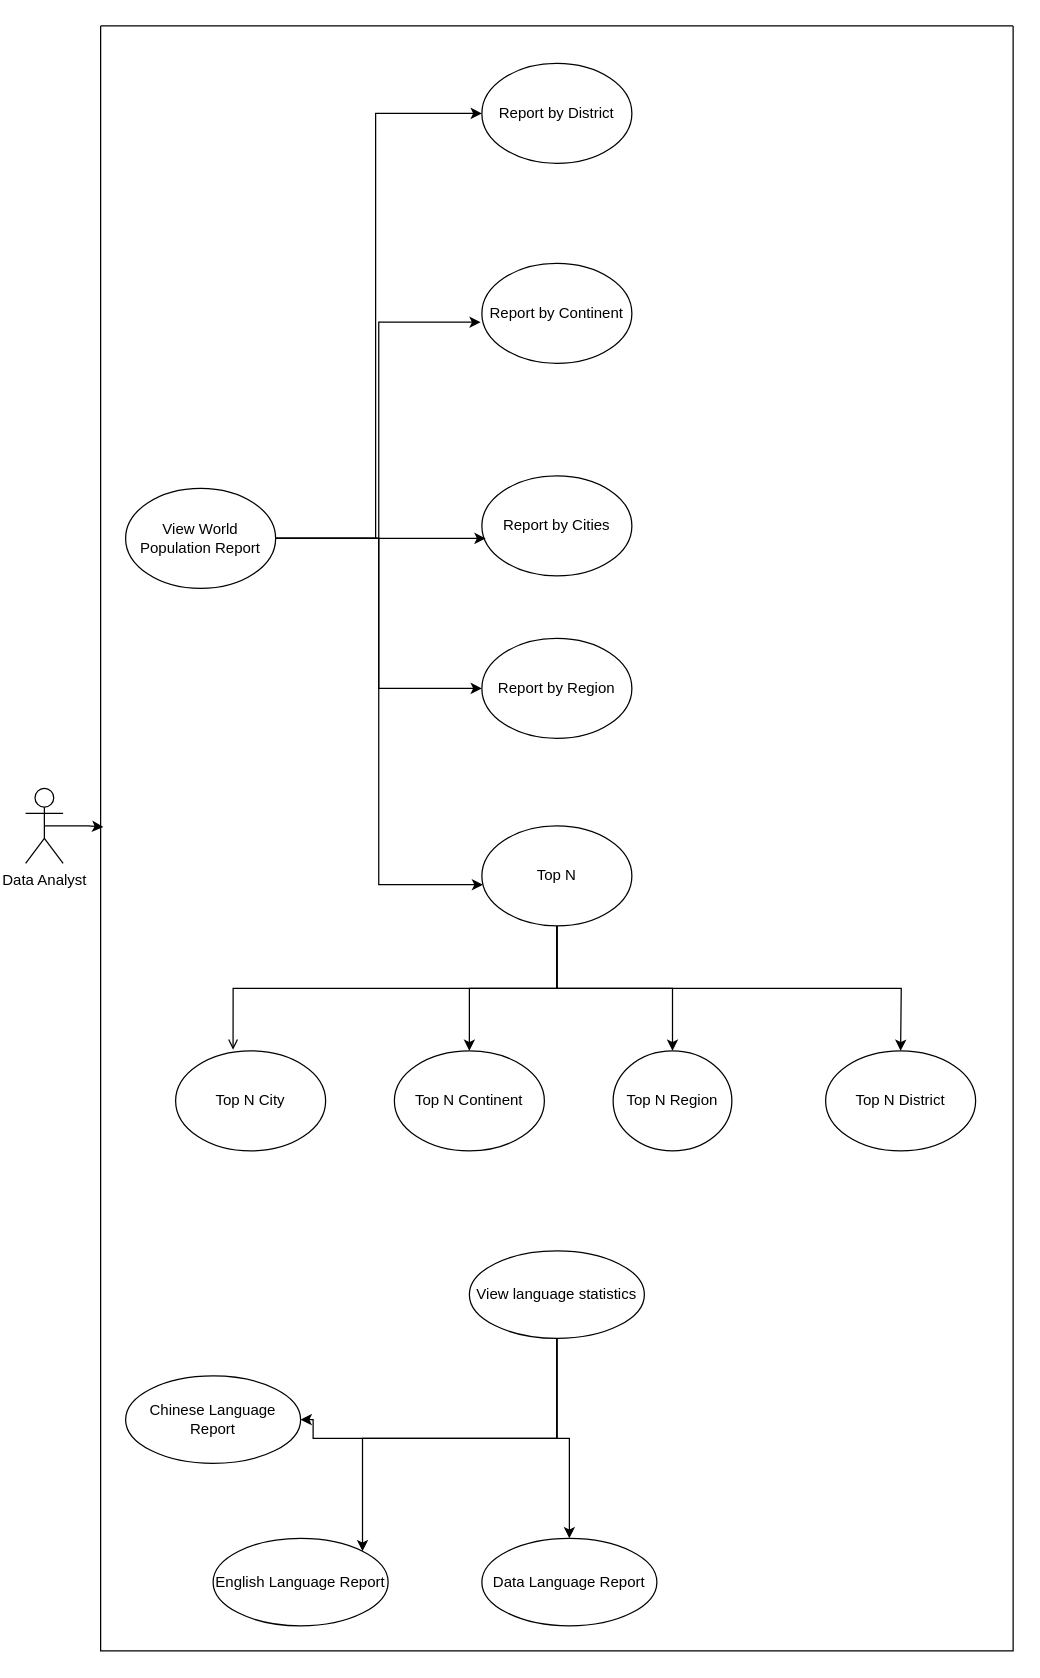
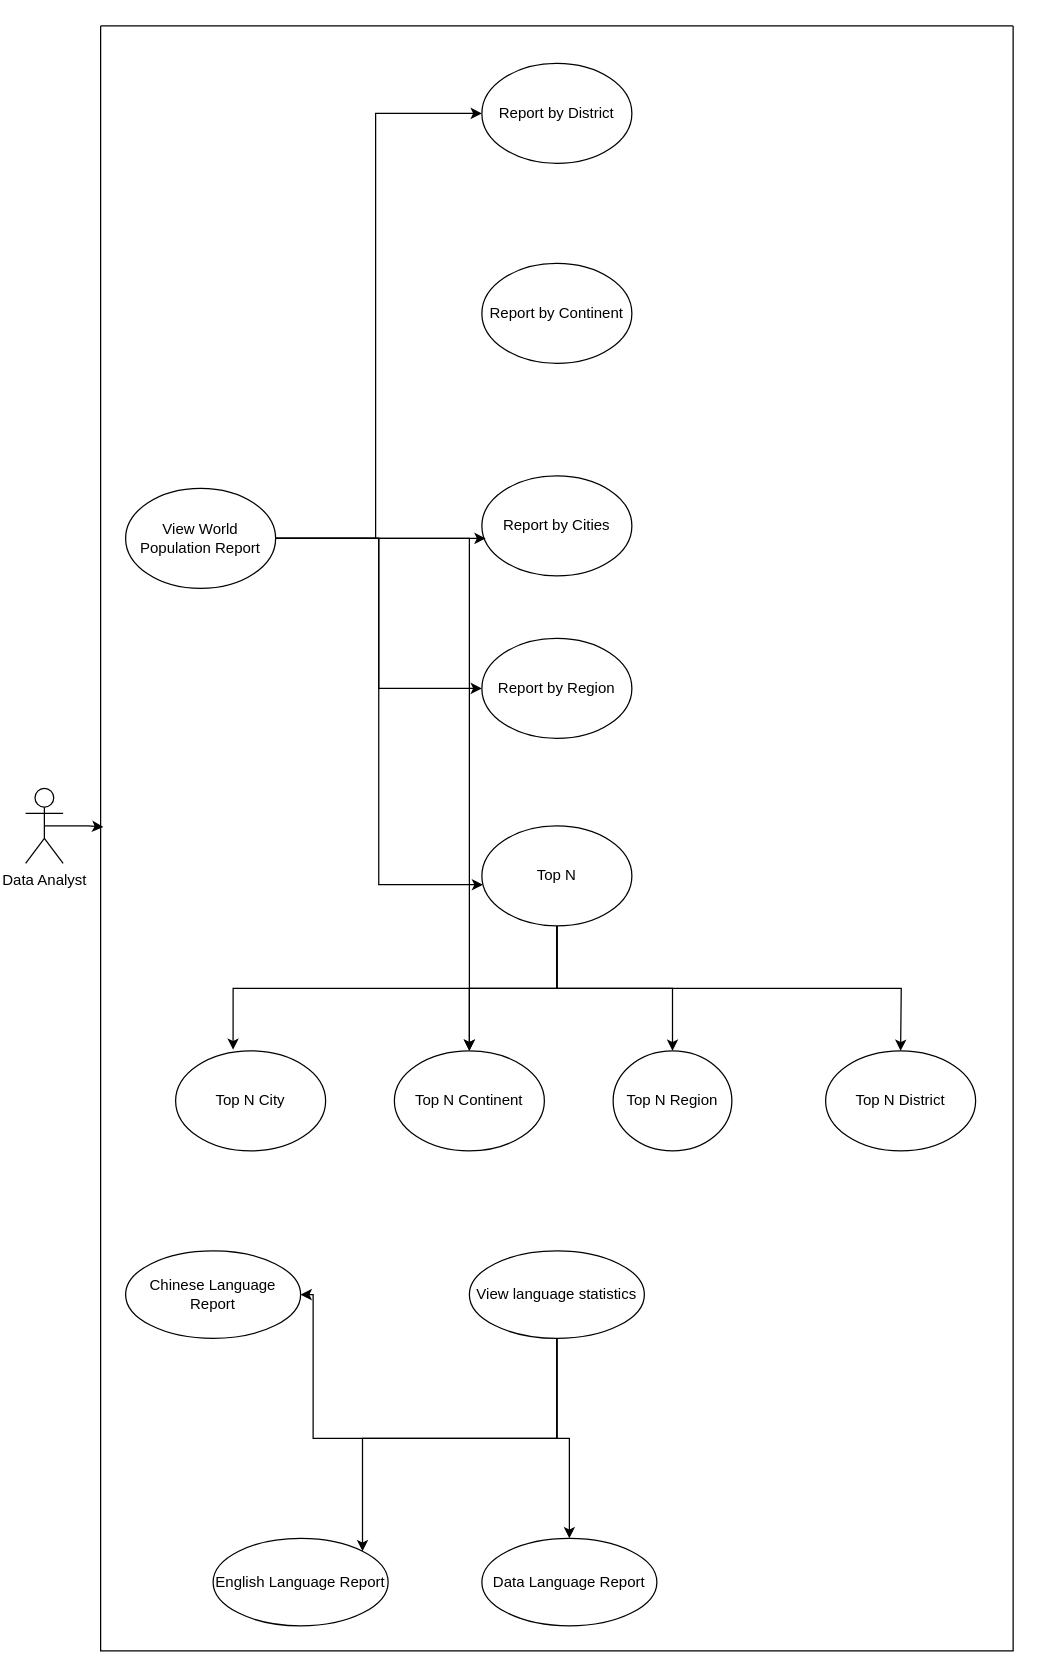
edge "View World Population Report" -> "Report by Continent": now "View World Population Report" -> "Top N Continent"
edge "Top N" -> "Top N City": arrowhead open -> classic
node "Chinese Language Report": moved (213, 1419) -> (213, 1294)
